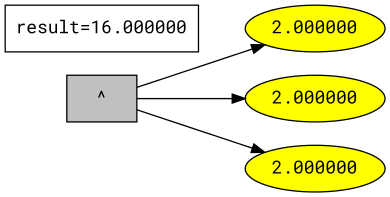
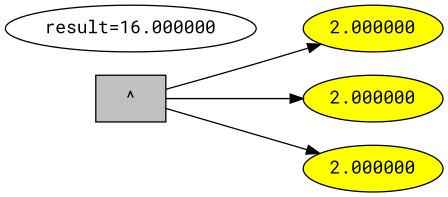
node "result=16.000000": shape box -> ellipse
